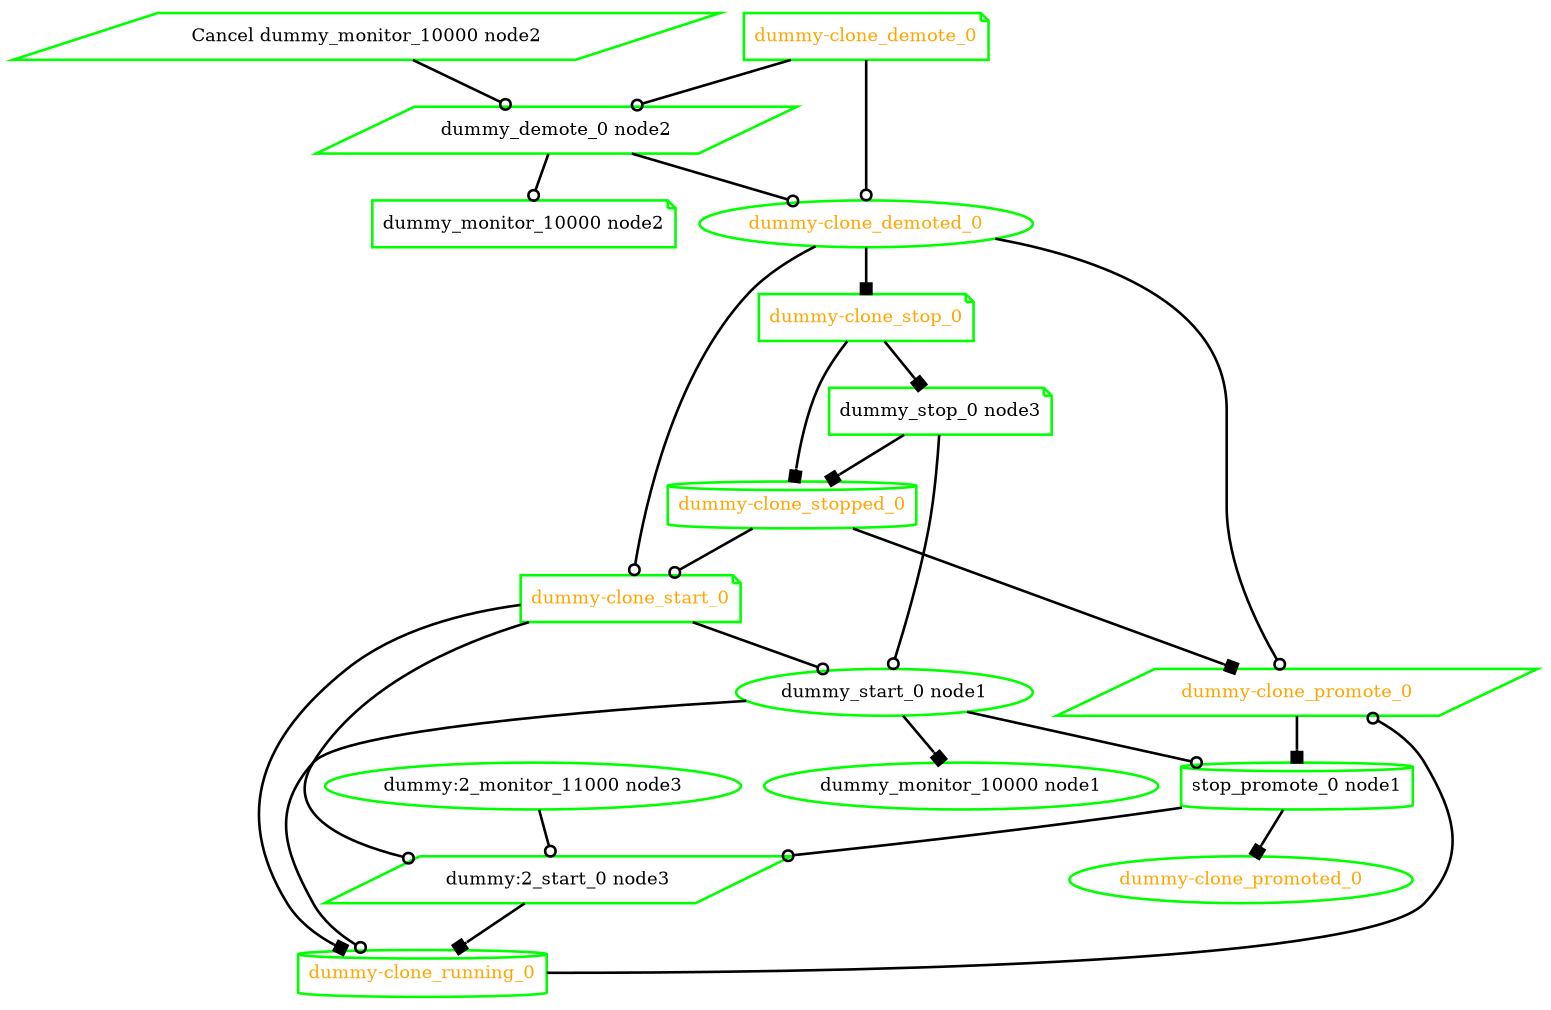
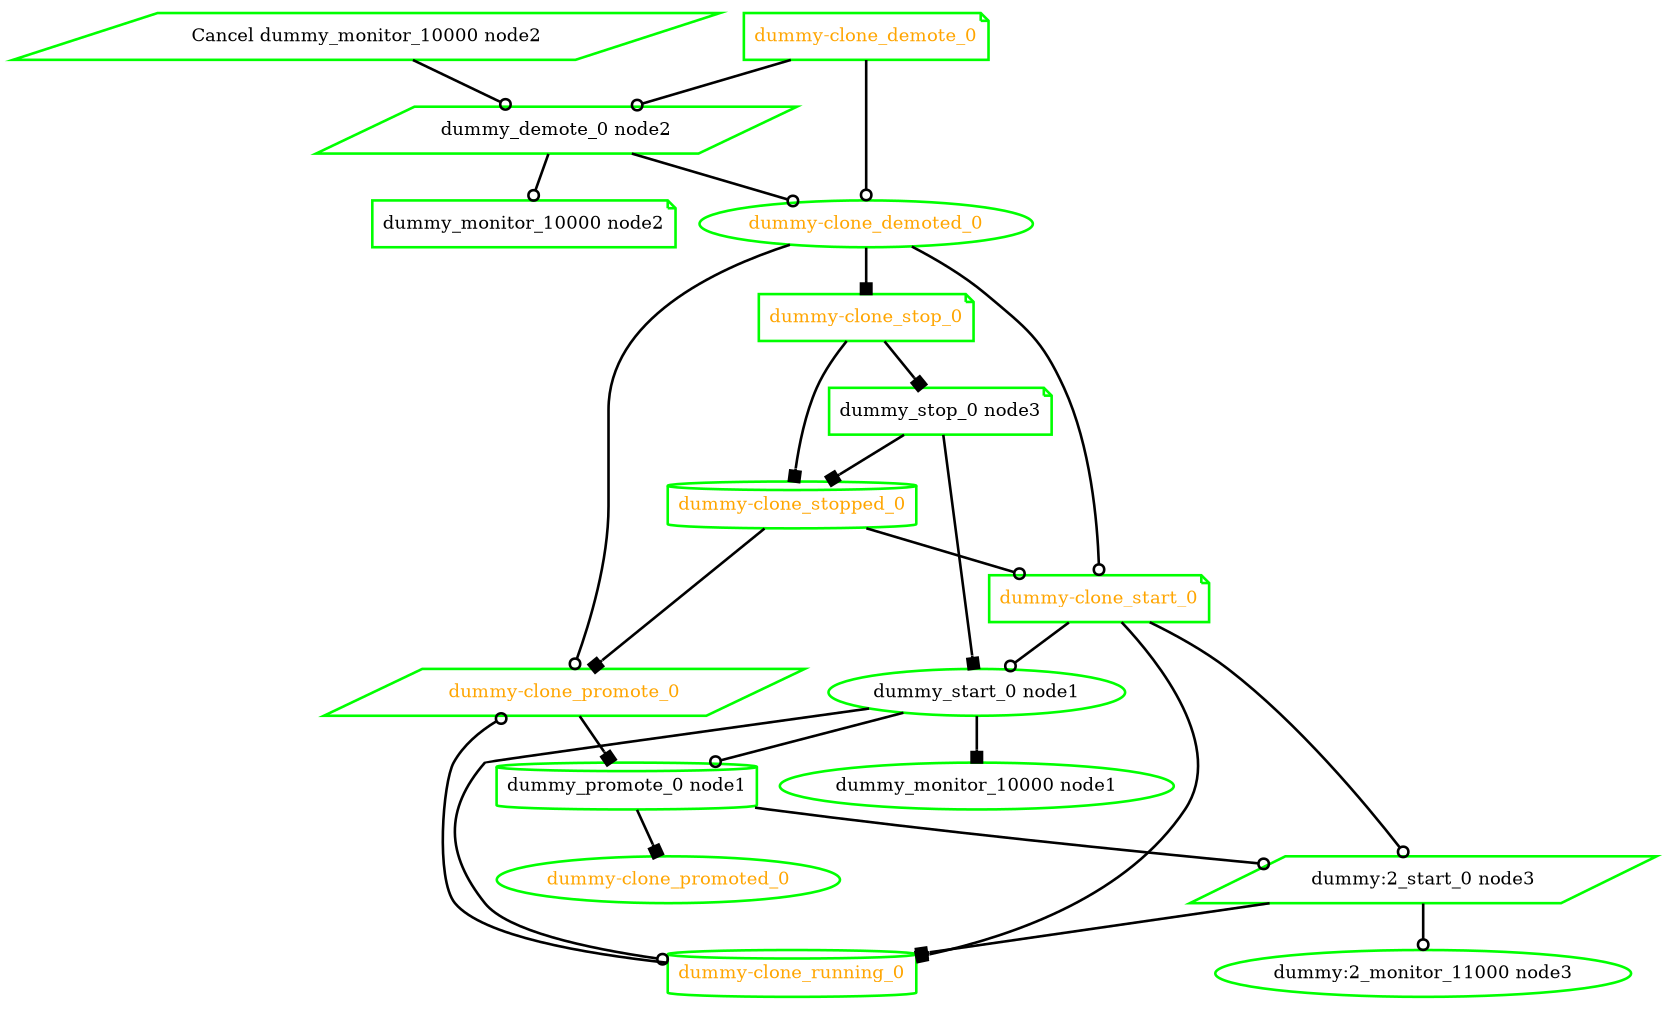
edge "dummy_stop_0 node3" -> "dummy_start_0 node1": arrowhead odot -> box
node "stop_promote_0 node1": label "stop_promote_0 node1" -> "dummy_promote_0 node1"
edge "dummy:2_monitor_11000 node3" -> "dummy:2_start_0 node3": reversed
